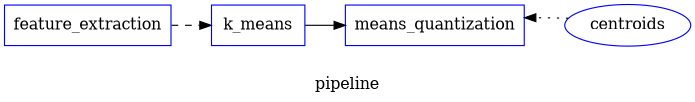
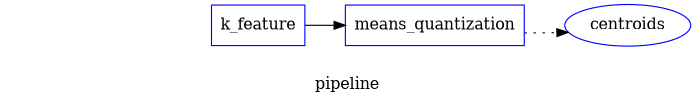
edge "centroids" -> "means_quantization": reversed
node "feature_extraction": removed
node "k_means": label "k_means" -> "k_feature"
